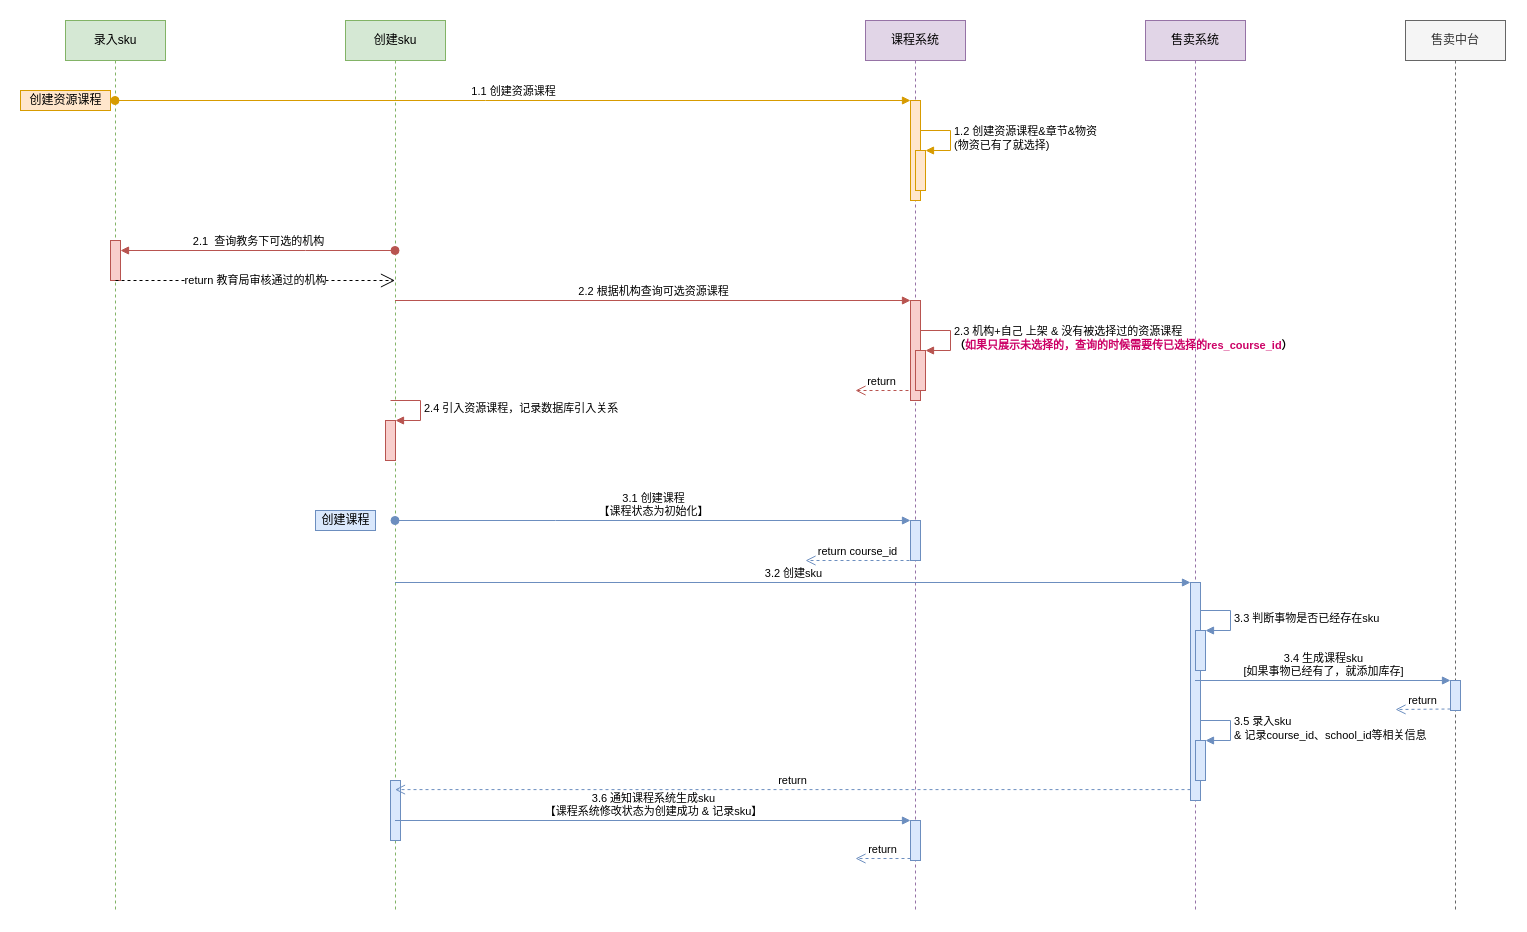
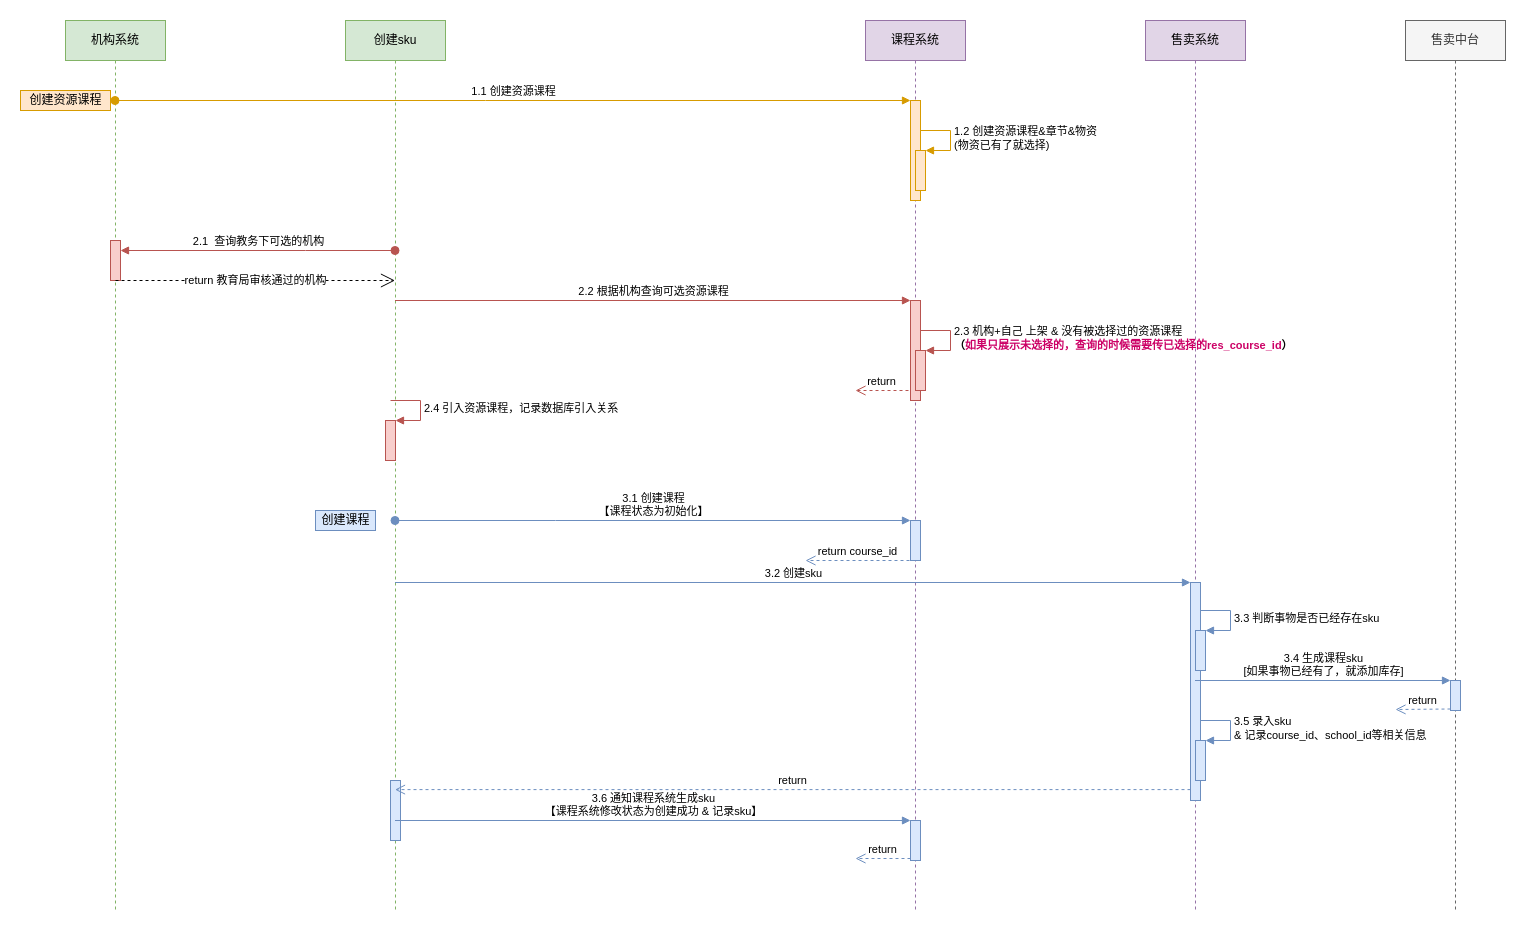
node "录入sku": label "录入sku" -> "机构系统"
